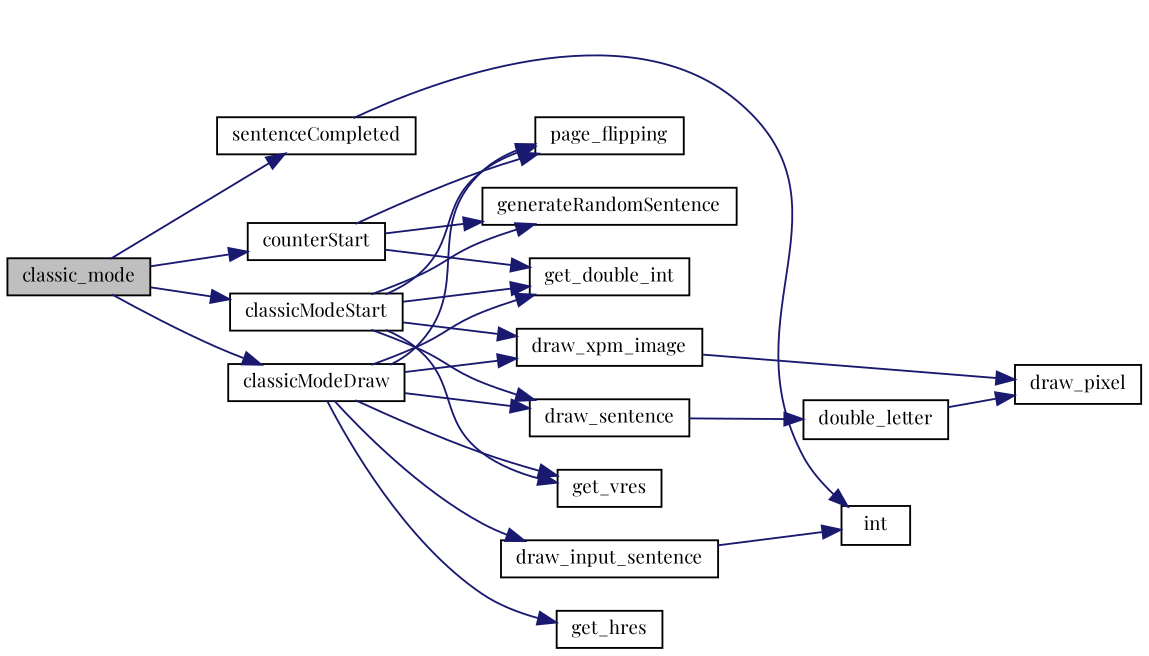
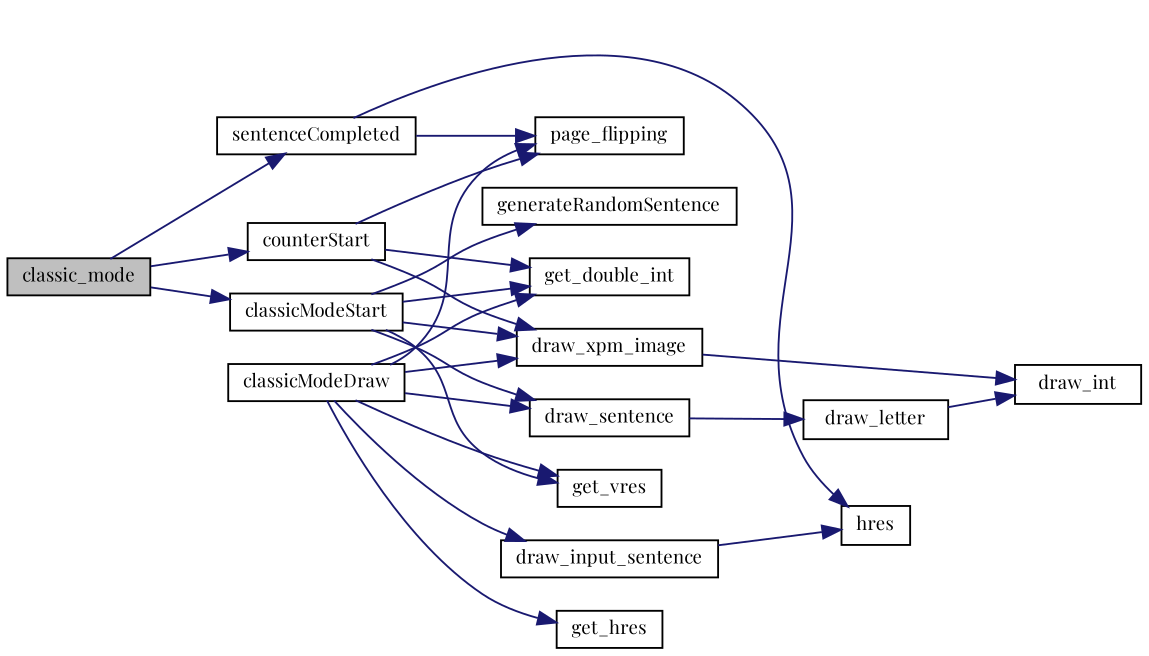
edge "classicModeStart" -> "page_flipping": now "sentenceCompleted" -> "page_flipping"
edge "counterStart" -> "generateRandomSentence": now "counterStart" -> "draw_xpm_image"
edge "classic_mode" -> "classicModeDraw": removed
node "draw_pixel": label "draw_pixel" -> "draw_int"
node "double_letter": label "double_letter" -> "draw_letter"
node "int": label "int" -> "hres"
